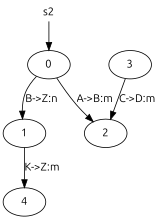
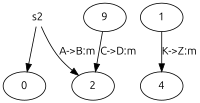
node "3": label "3" -> "9"
edge "0" -> "1": removed, label "B->Z:n"
edge "0" -> "2": now "s2" -> "2"
